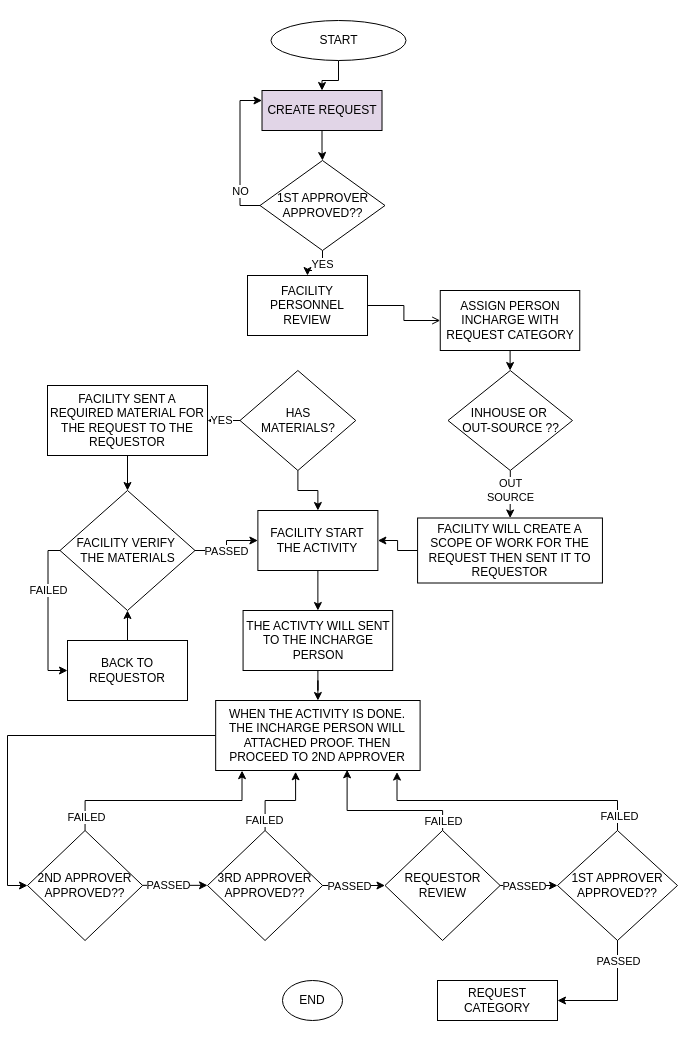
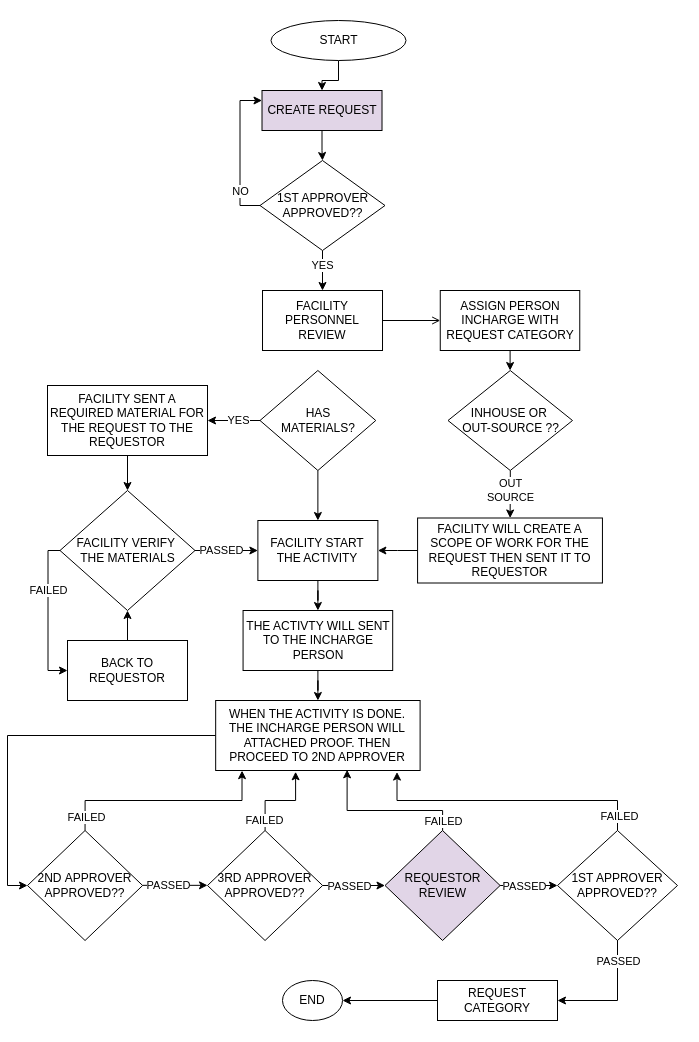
node "FACILITY PERSONNEL REVIEW": moved (308, 306) -> (323, 321)
node "HAS MATERIALS?": moved (298, 421) -> (318, 421)
node "FACILITY START THE ACTIVITY": moved (318, 541) -> (318, 551)
node "REQUESTOR REVIEW": fillcolor #ffffff -> #e1d5e7
edge "REQUEST CATEGORY" -> "END": added
